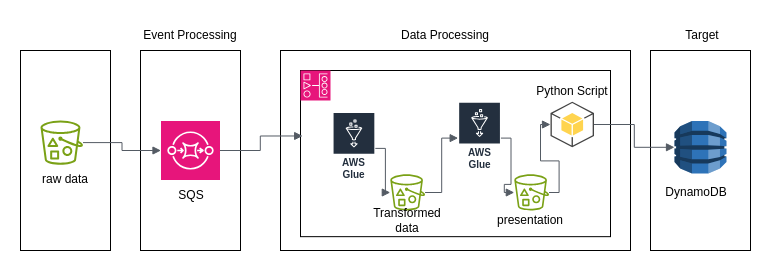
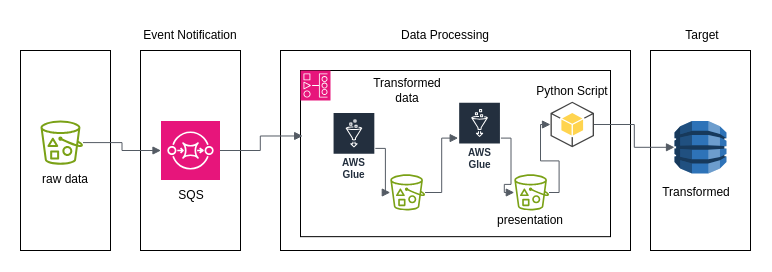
node "Event Processing": label "Event Processing" -> "Event Notification"
node "DynamoDB": label "DynamoDB" -> "Transformed"
node "Transformed data": moved (408, 221) -> (408, 91)
